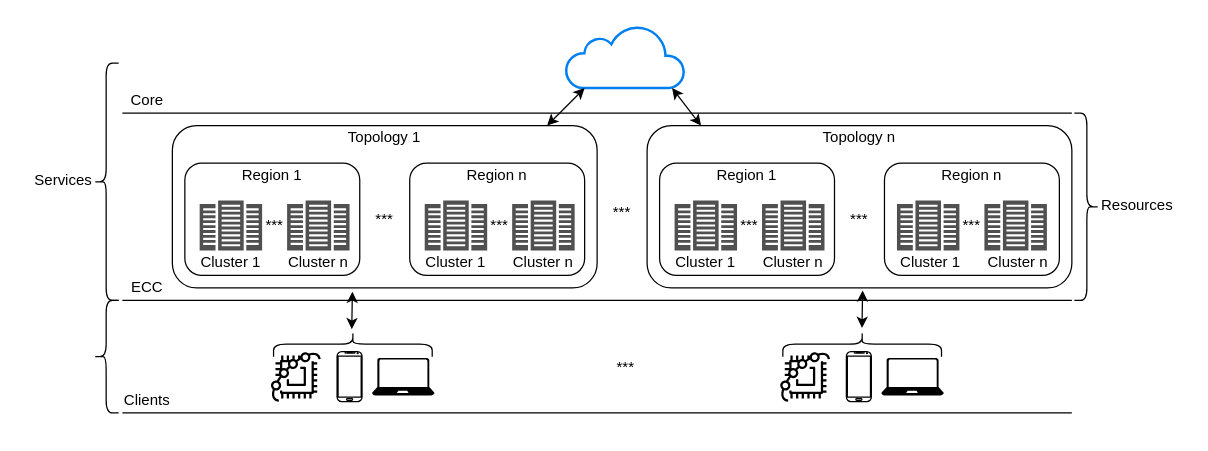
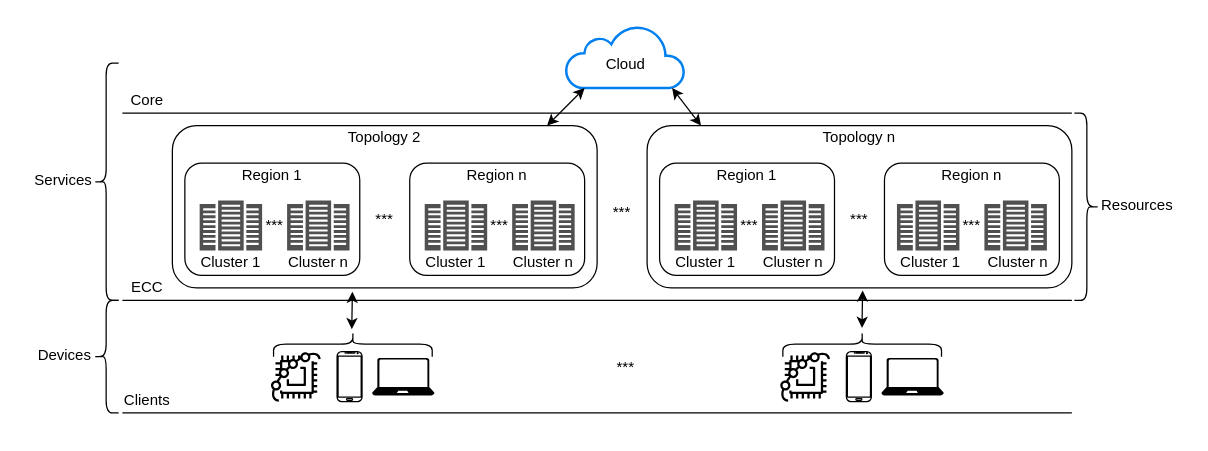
node "Cloud": added
node "Topology 1": label "Topology 1" -> "Topology 2"
node "Devices": added
